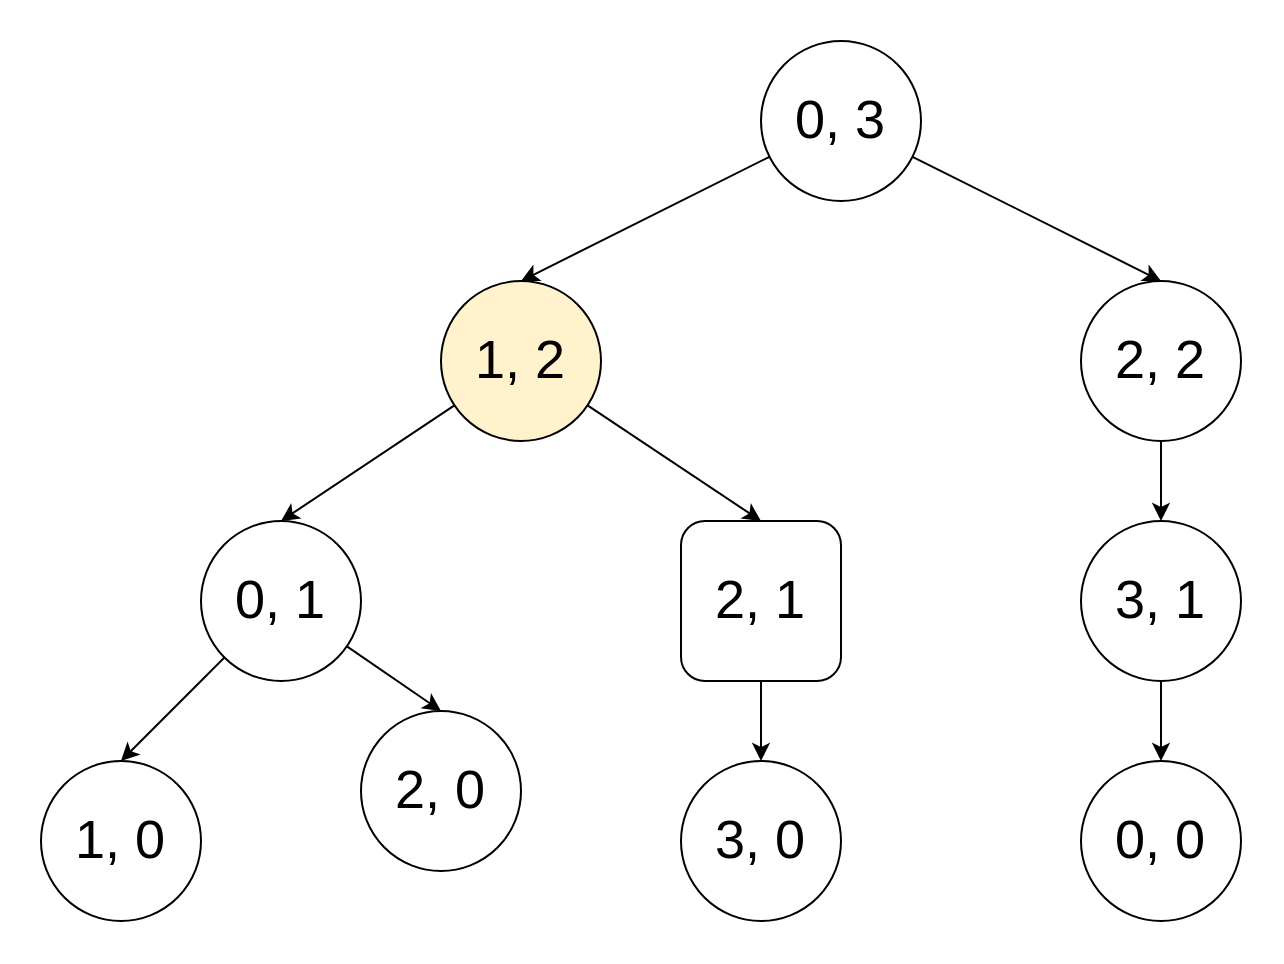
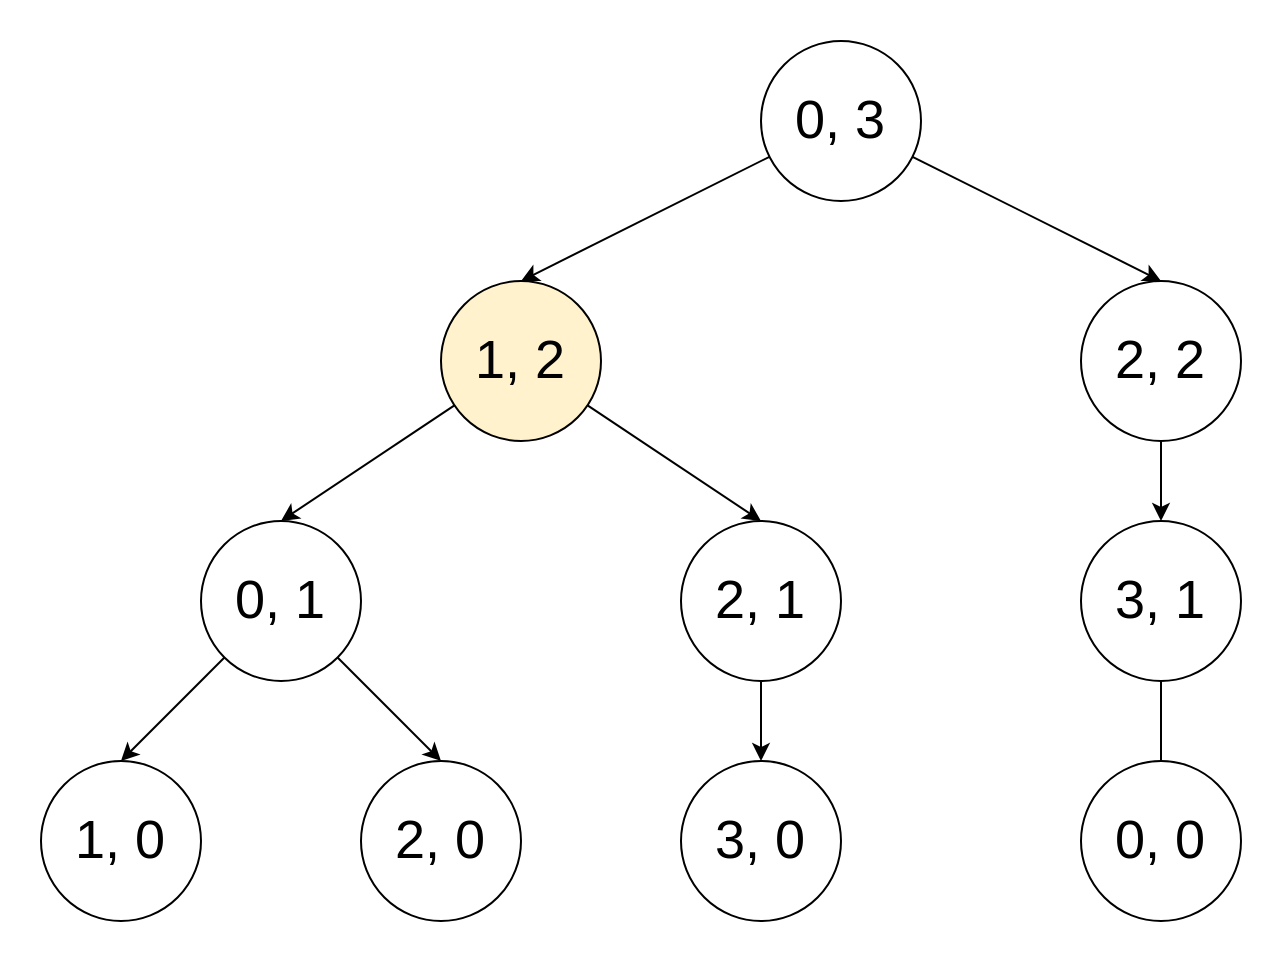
node "2, 1": shape rounded rectangle -> ellipse
edge "3, 1" -> "0, 0": arrowhead classic -> none
node "2, 0": moved (441, 791) -> (441, 841)
